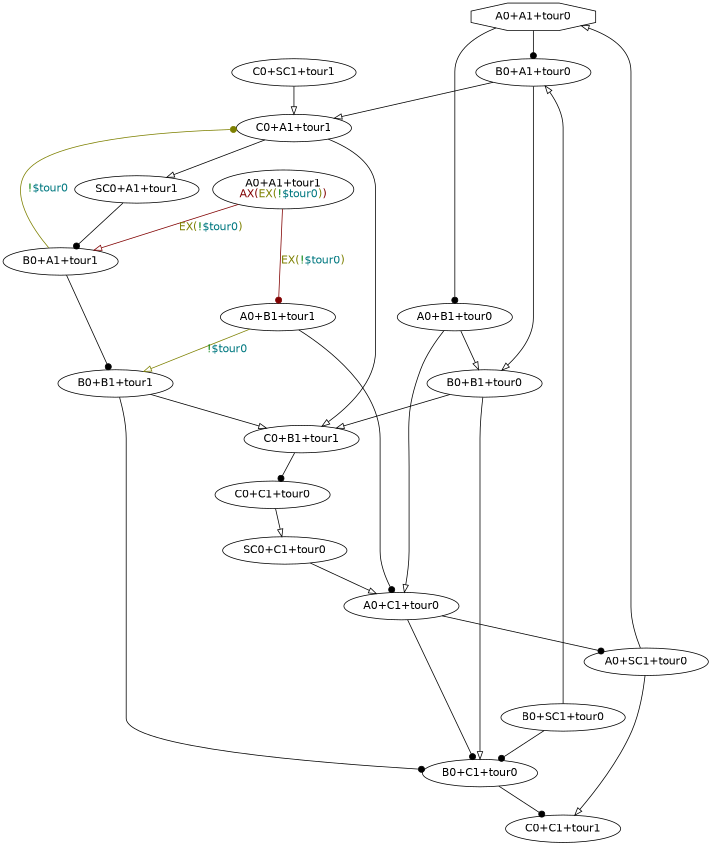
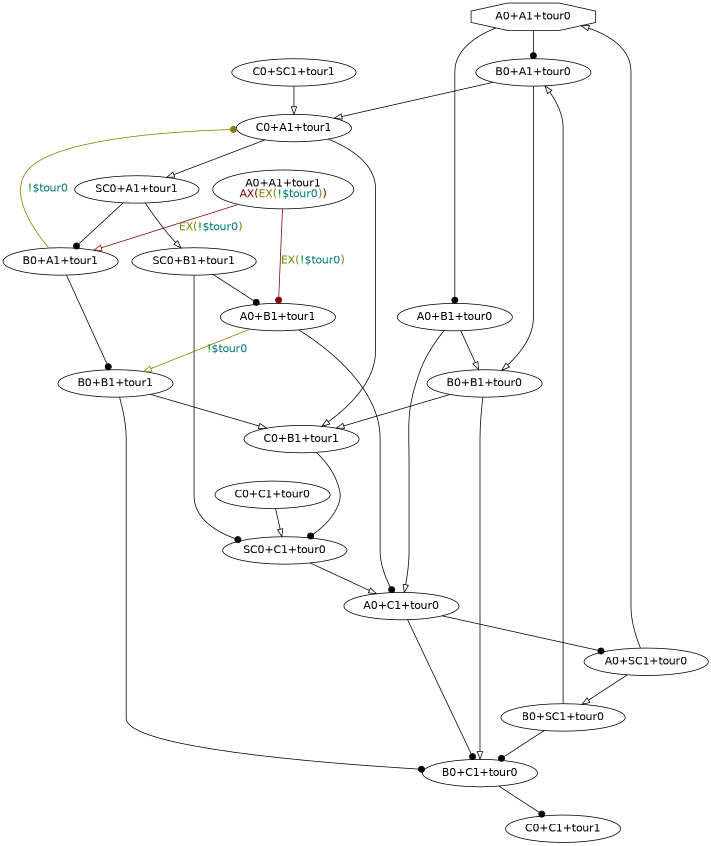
node "SC0+B1+tour1": added
edge "C0+B1+tour1" -> "C0+C1+tour0": now "C0+B1+tour1" -> "SC0+C1+tour0"
edge "A0+SC1+tour0" -> "C0+C1+tour1": now "A0+SC1+tour0" -> "B0+SC1+tour0"
